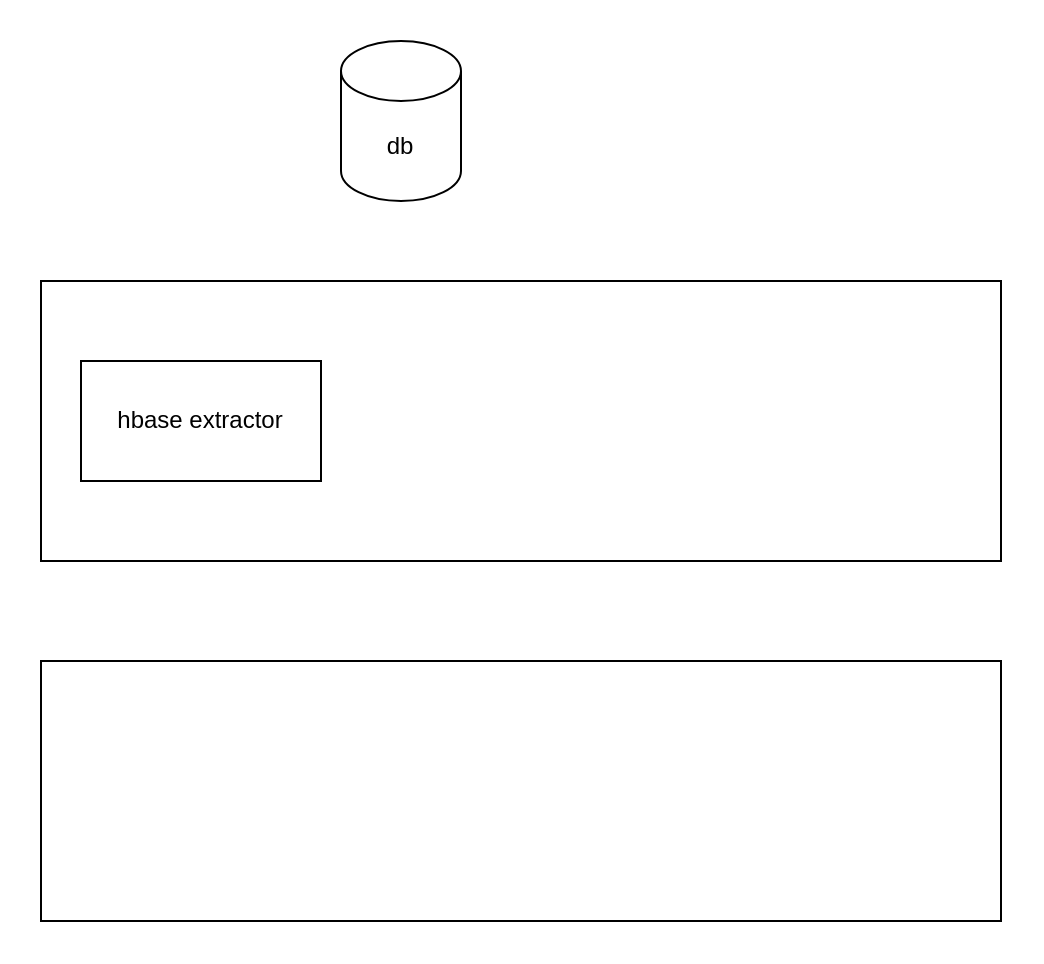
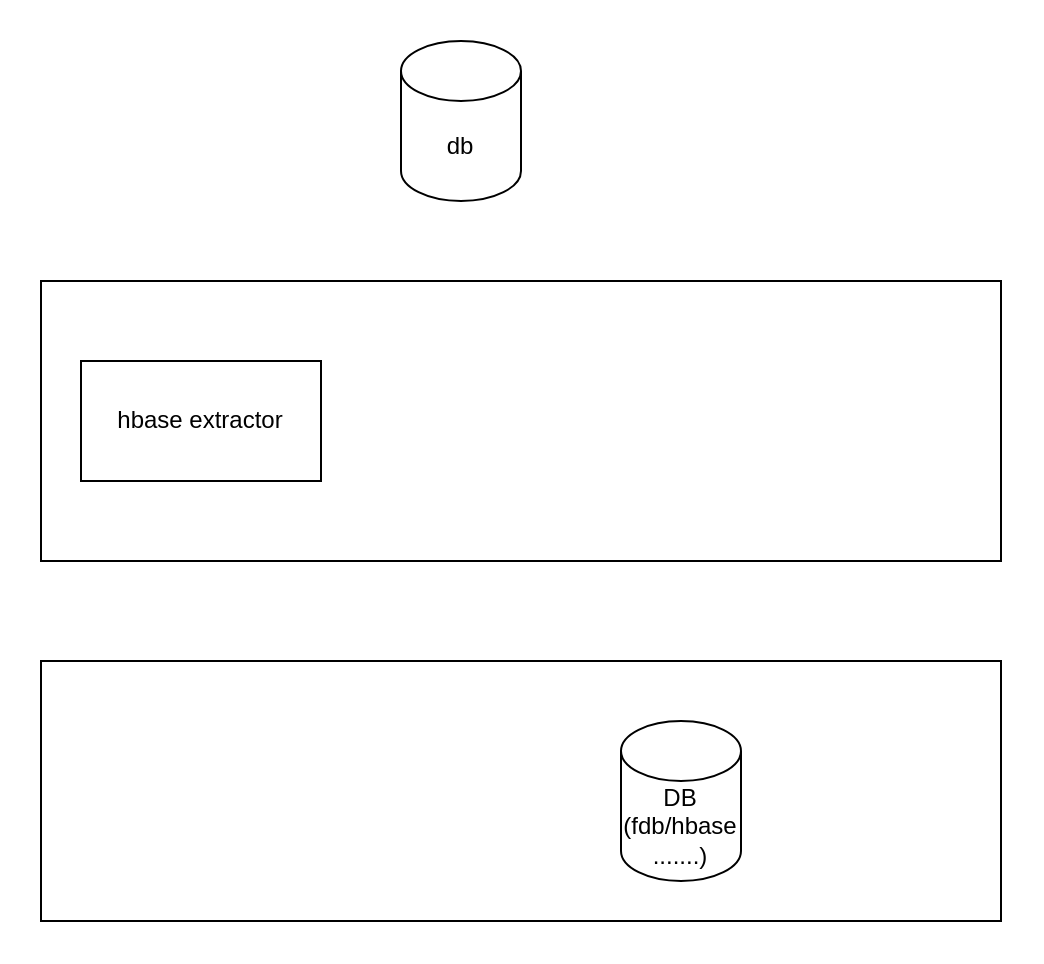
node "db": moved (401, 121) -> (461, 121)
node "DB (fdb/hbase .......)": added
